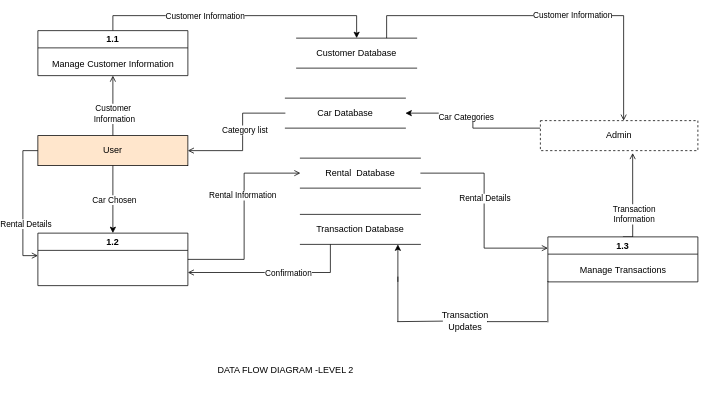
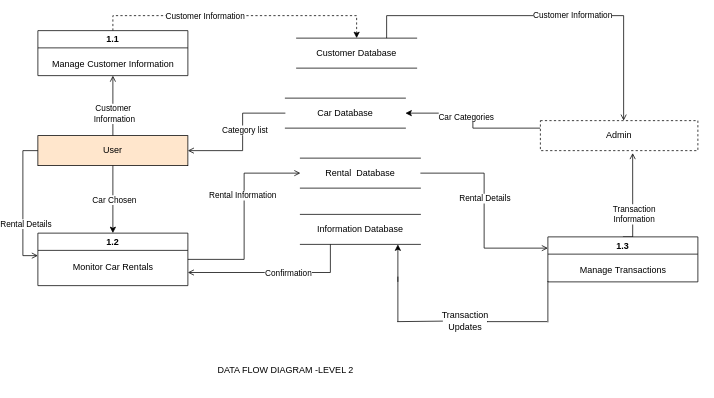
edge "1.1" -> "Customer Database": style solid -> dashed
node "Transaction Database": label "Transaction Database" -> "Information Database"
node "Monitor Car Rentals": added
